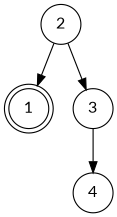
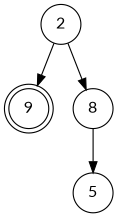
node "1": label "1" -> "9"
node "3": label "3" -> "8"
node "4": label "4" -> "5"
